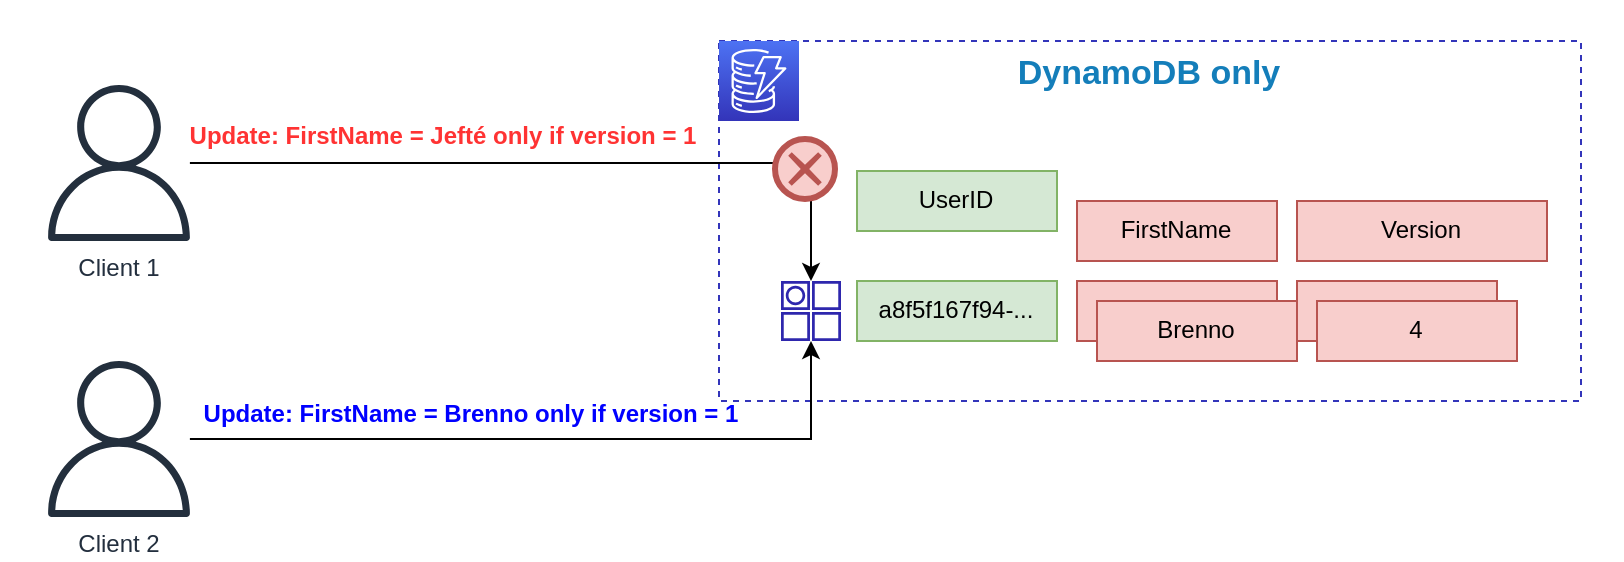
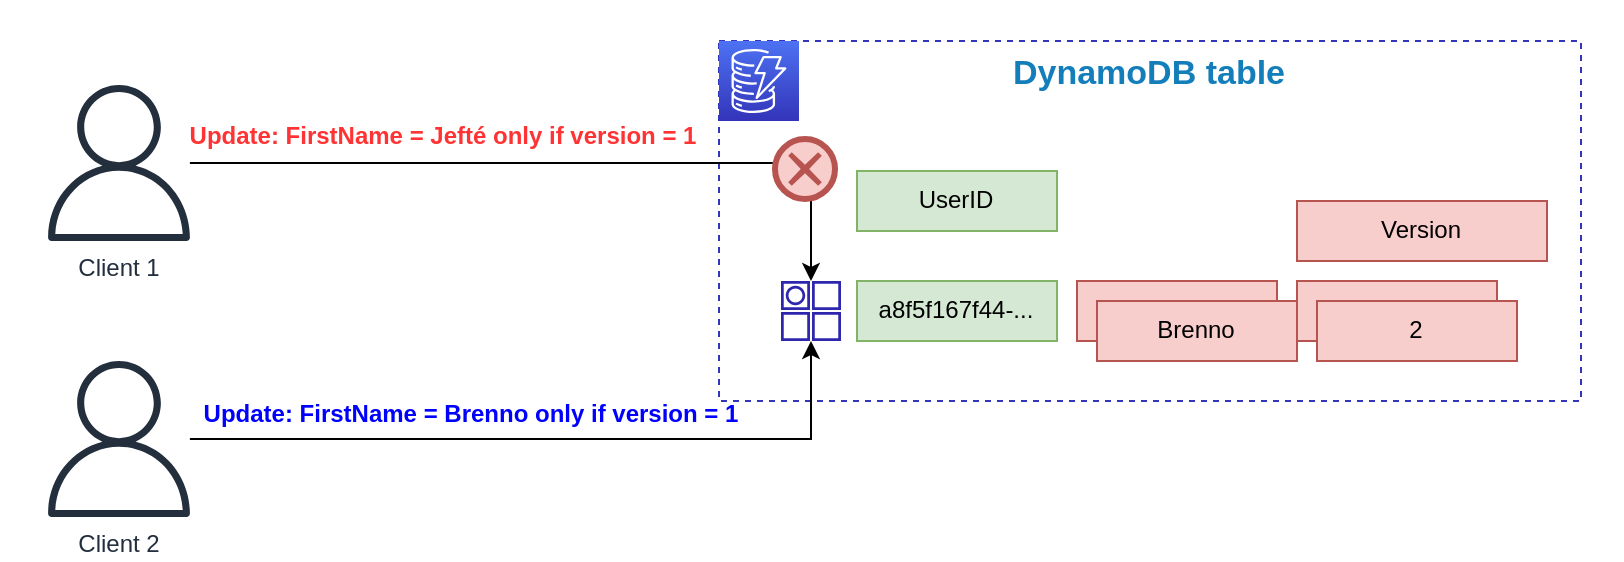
node "DynamoDB only": label "DynamoDB only" -> "DynamoDB table"
node "FirstName": removed
node "a8f5f167f94-...": label "a8f5f167f94-..." -> "a8f5f167f44-..."
node "4": label "4" -> "2"
